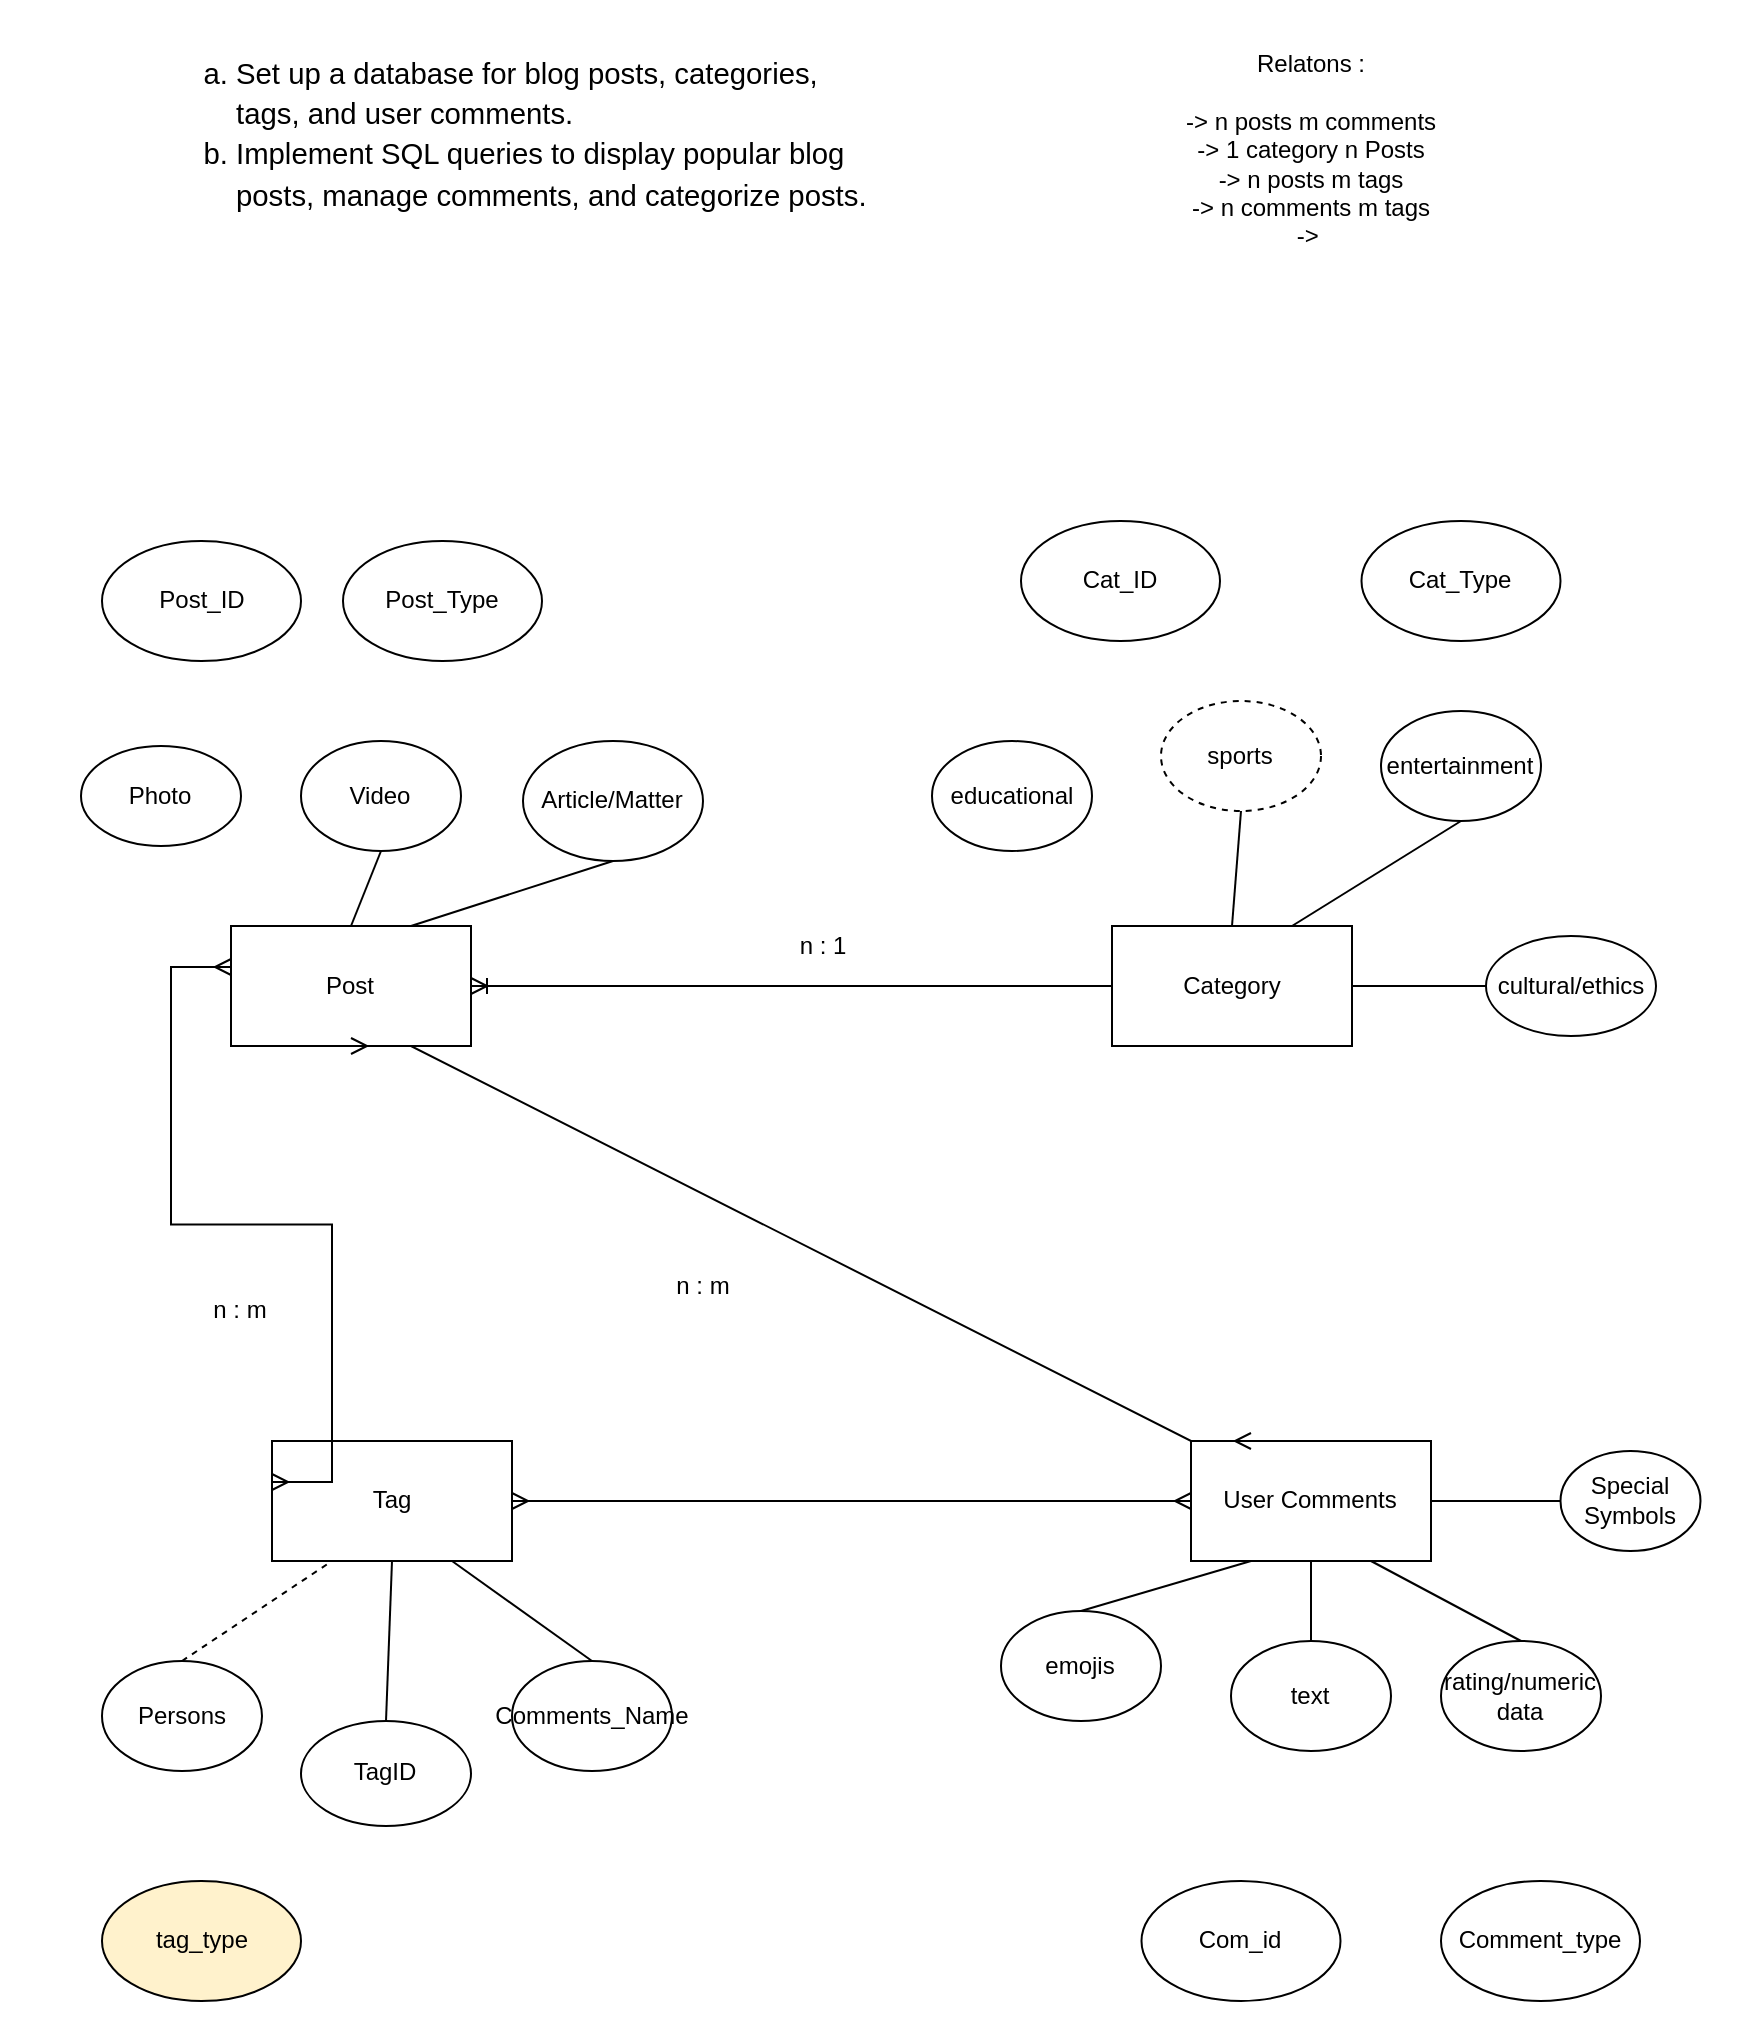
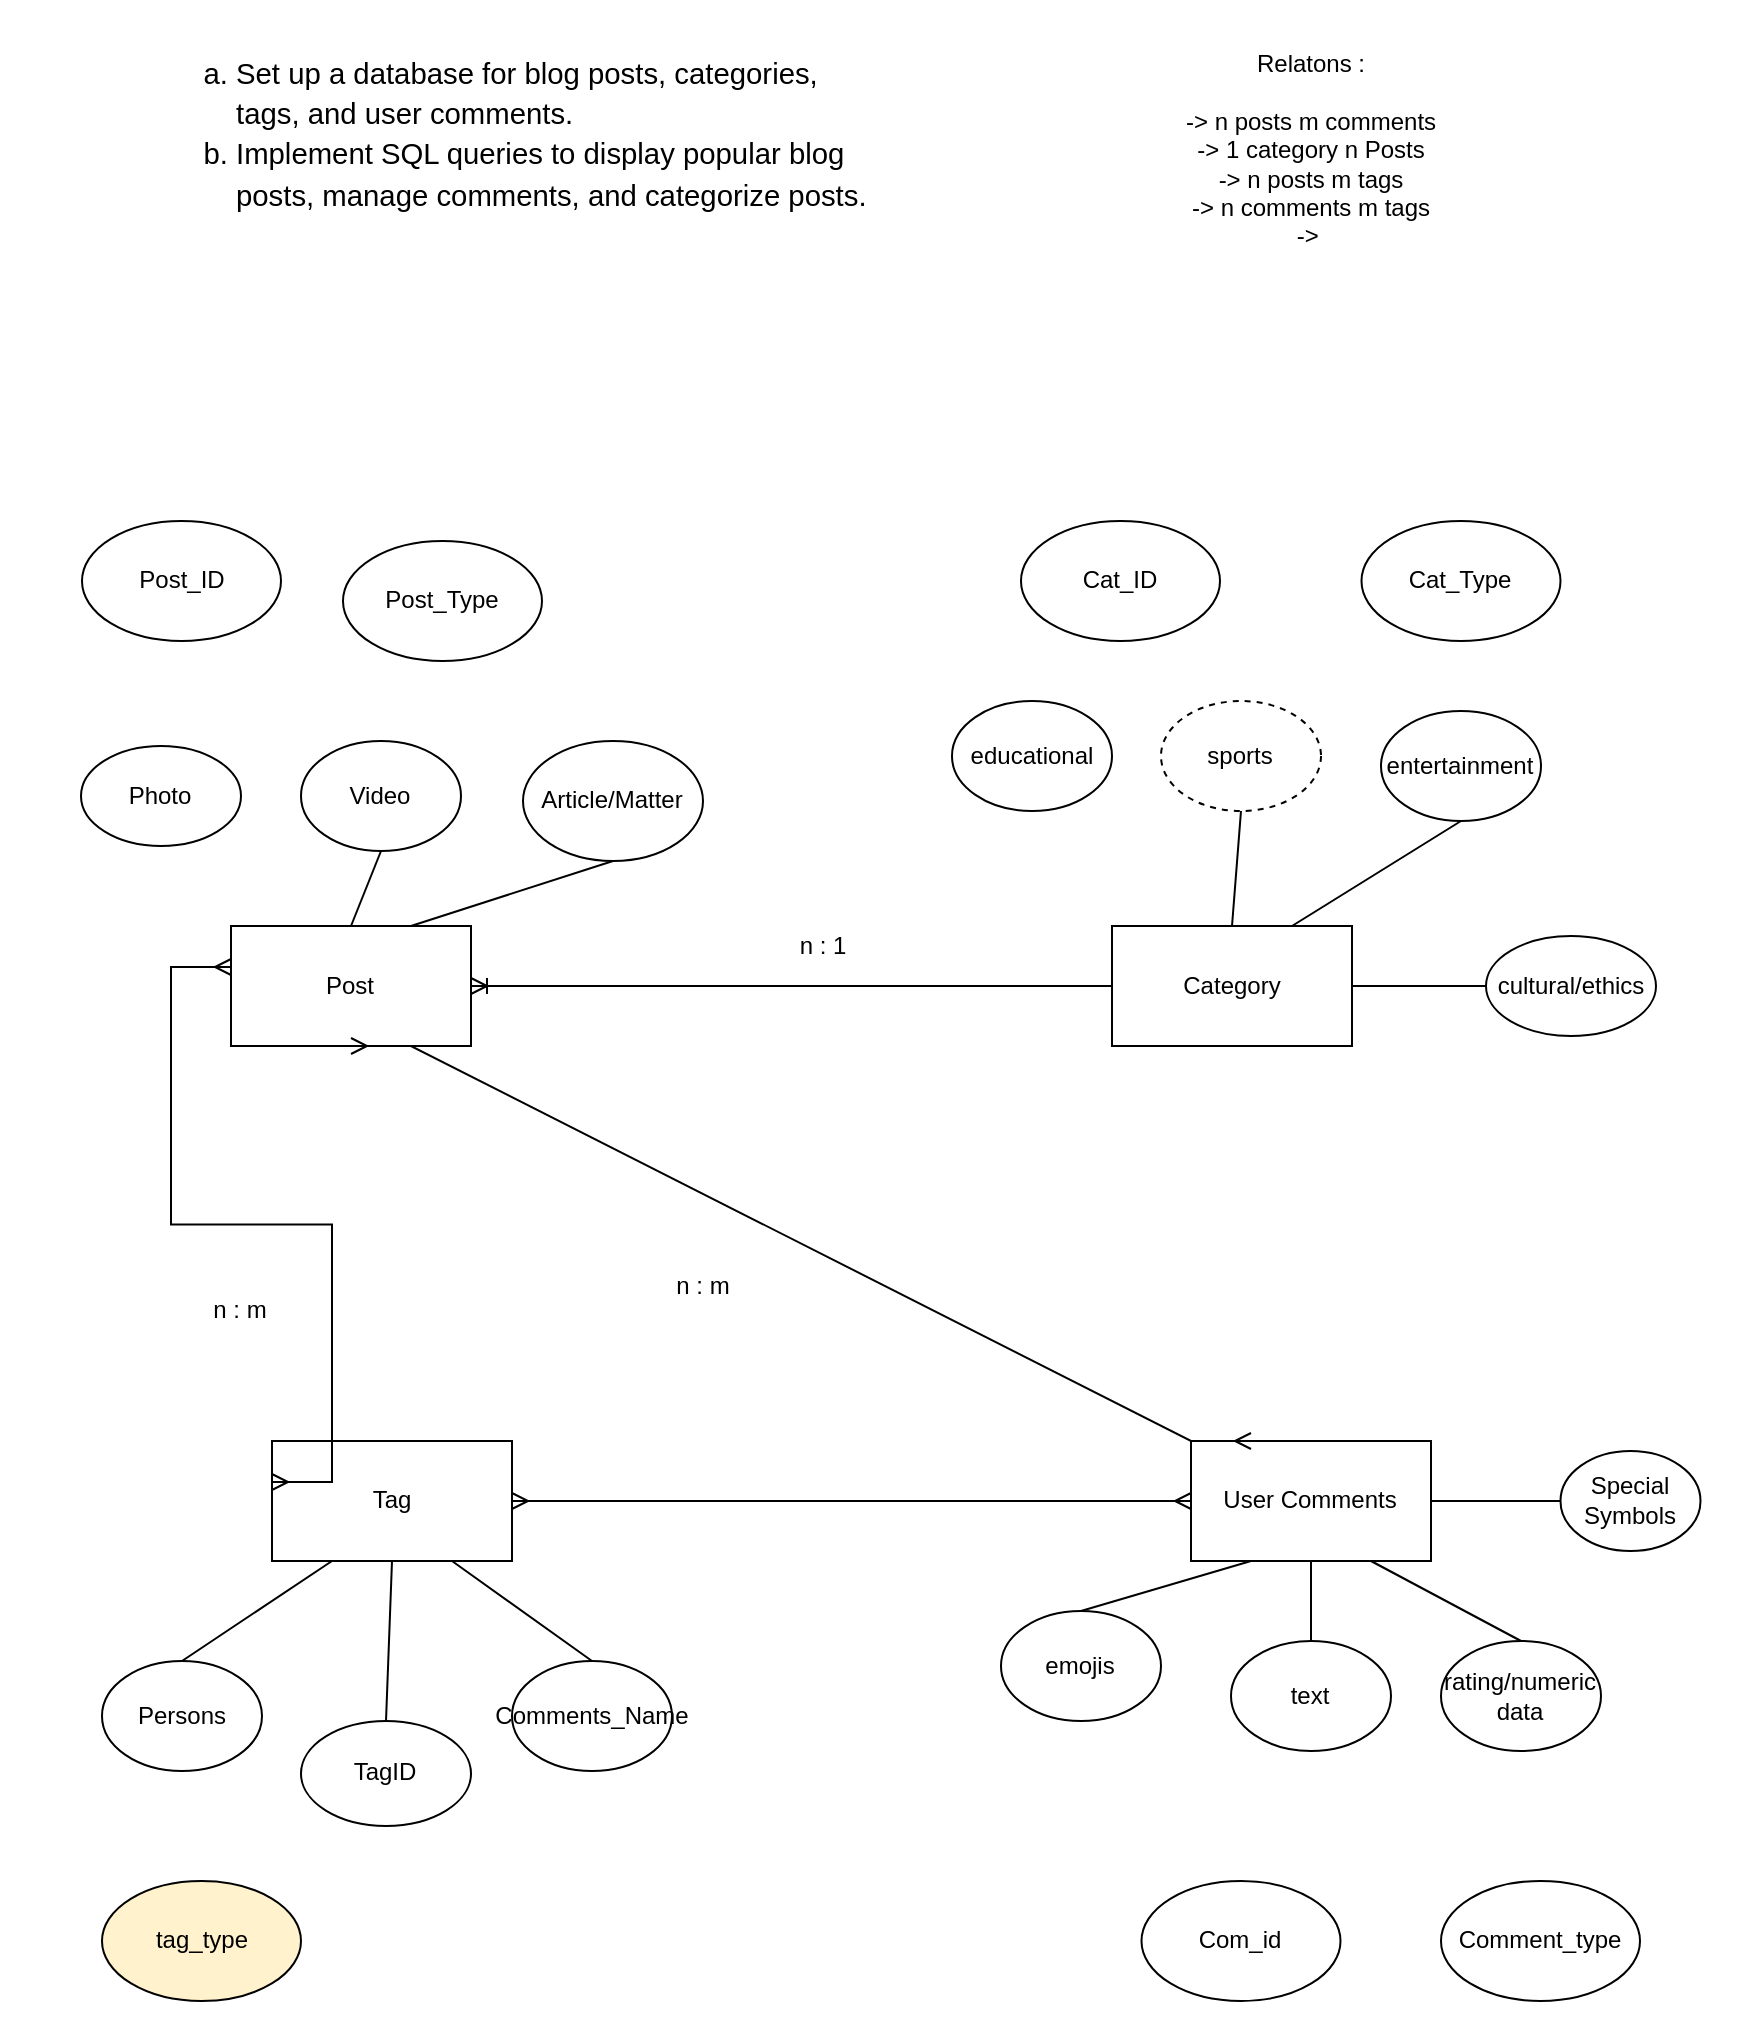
node "Post_ID": moved (202, 601) -> (182, 581)
node "educational": moved (1012, 796) -> (1032, 756)
edge "Tag" -- "Persons": style dashed -> solid
